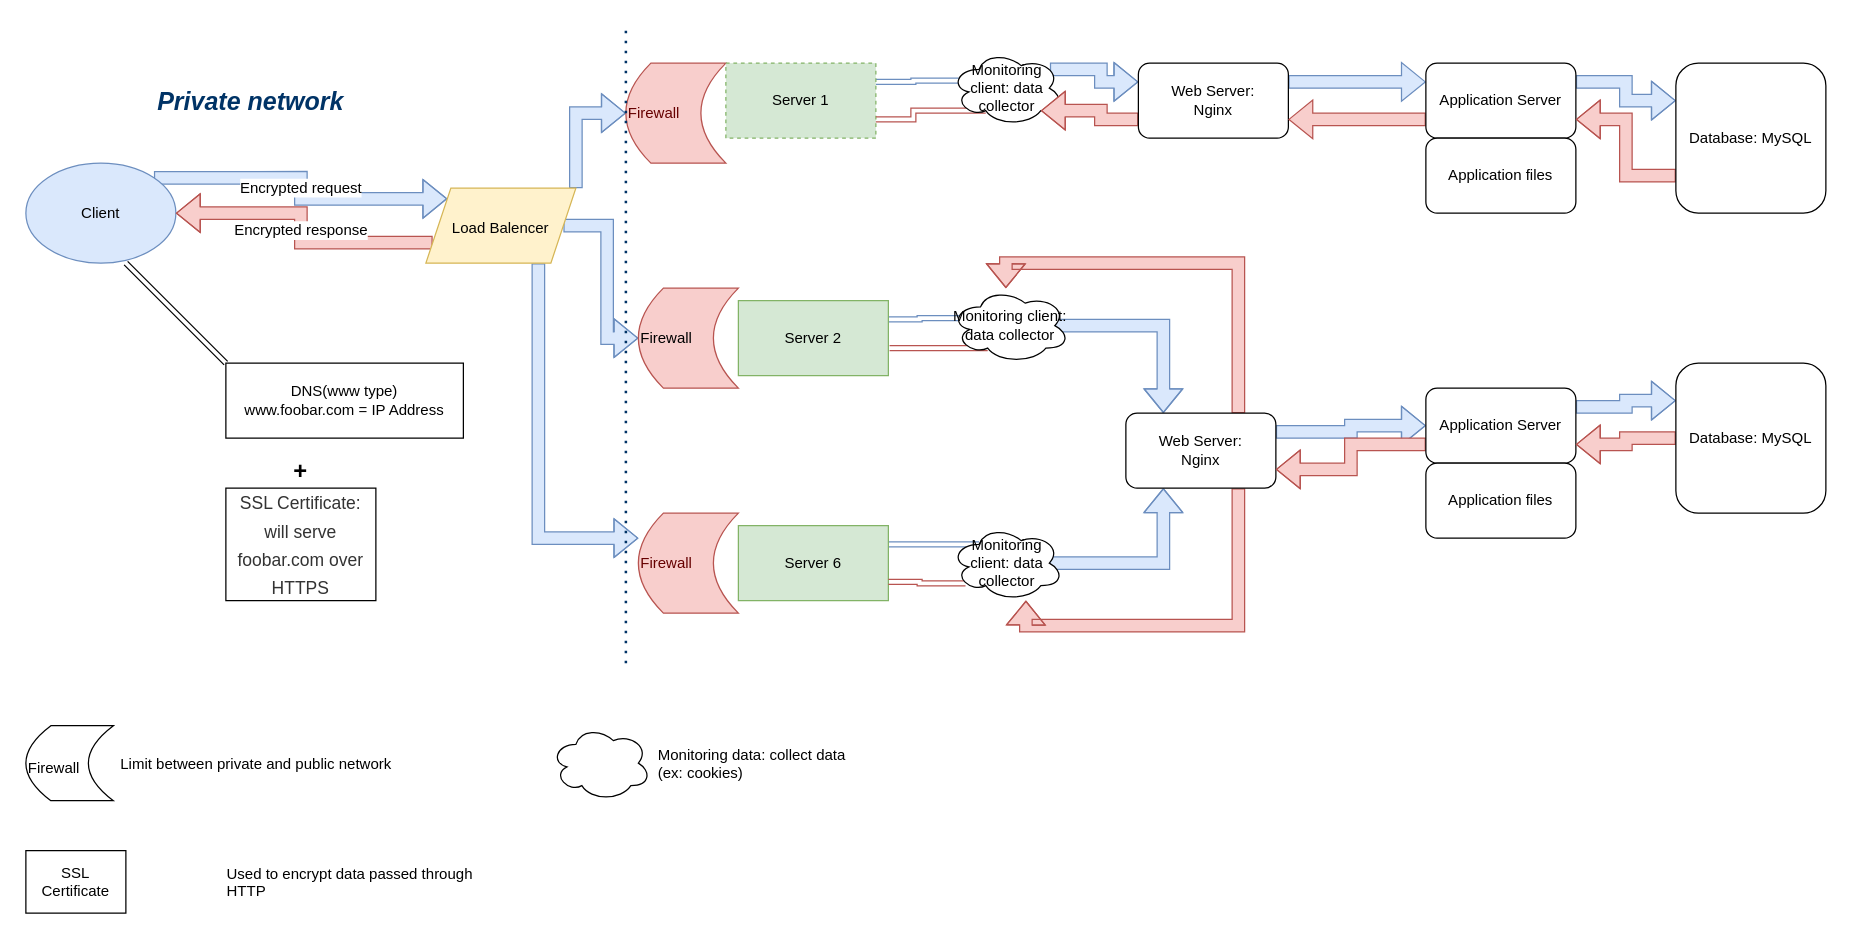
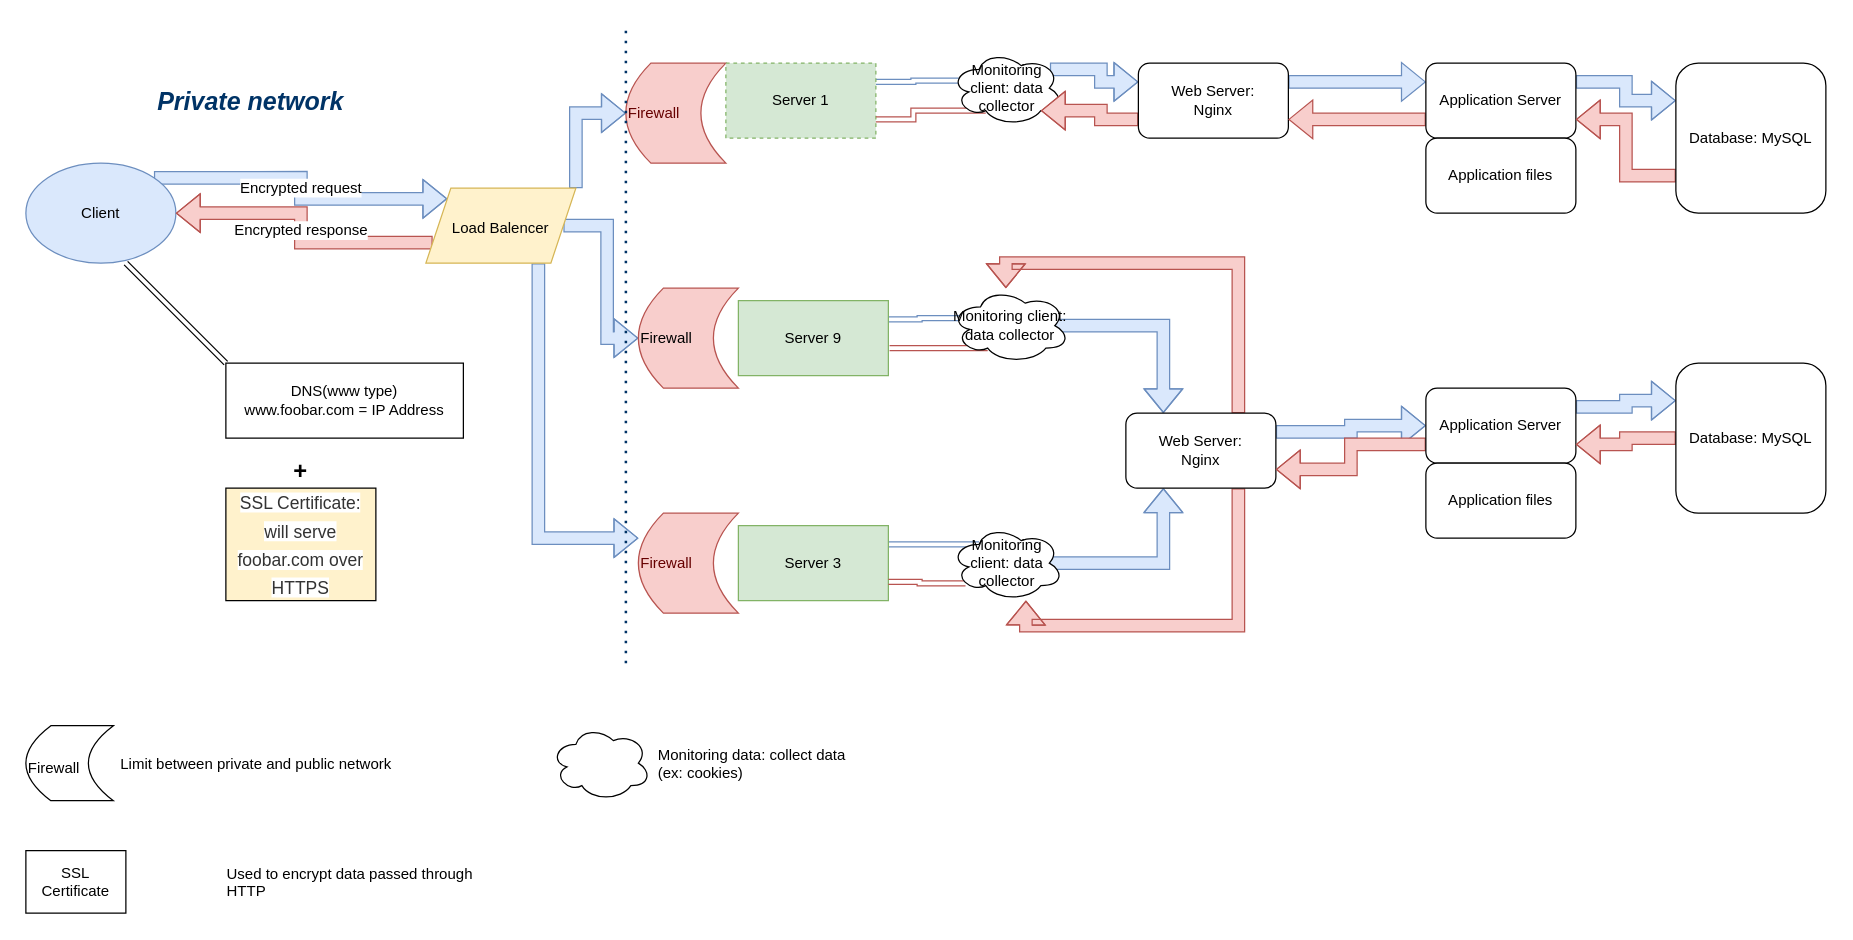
node "Server 2": label "Server 2" -> "Server 9"
node "SSL Certificate: will serve foobar.com over HTTPS": fillcolor #ffffff -> #fff2cc
node "Server 6": label "Server 6" -> "Server 3"
